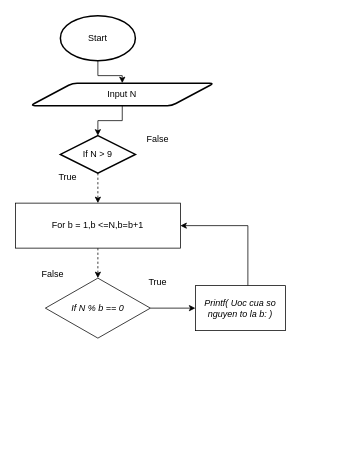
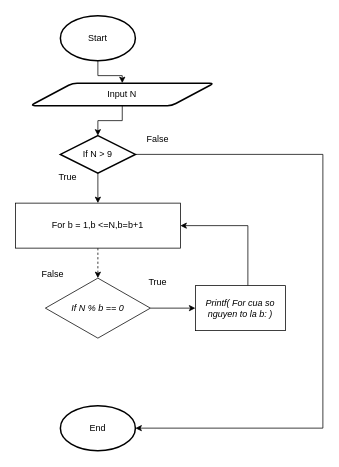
edge "If N > 9" -> "End": added
edge "If N > 9" -> "For b = 1,b <=N,b=b+1": style dashed -> solid
node "Printf( Uoc cua so nguyen to la b: )": label "Printf( Uoc cua so nguyen to la b: )" -> "Printf( For cua so nguyen to la b: )"
node "End": added
